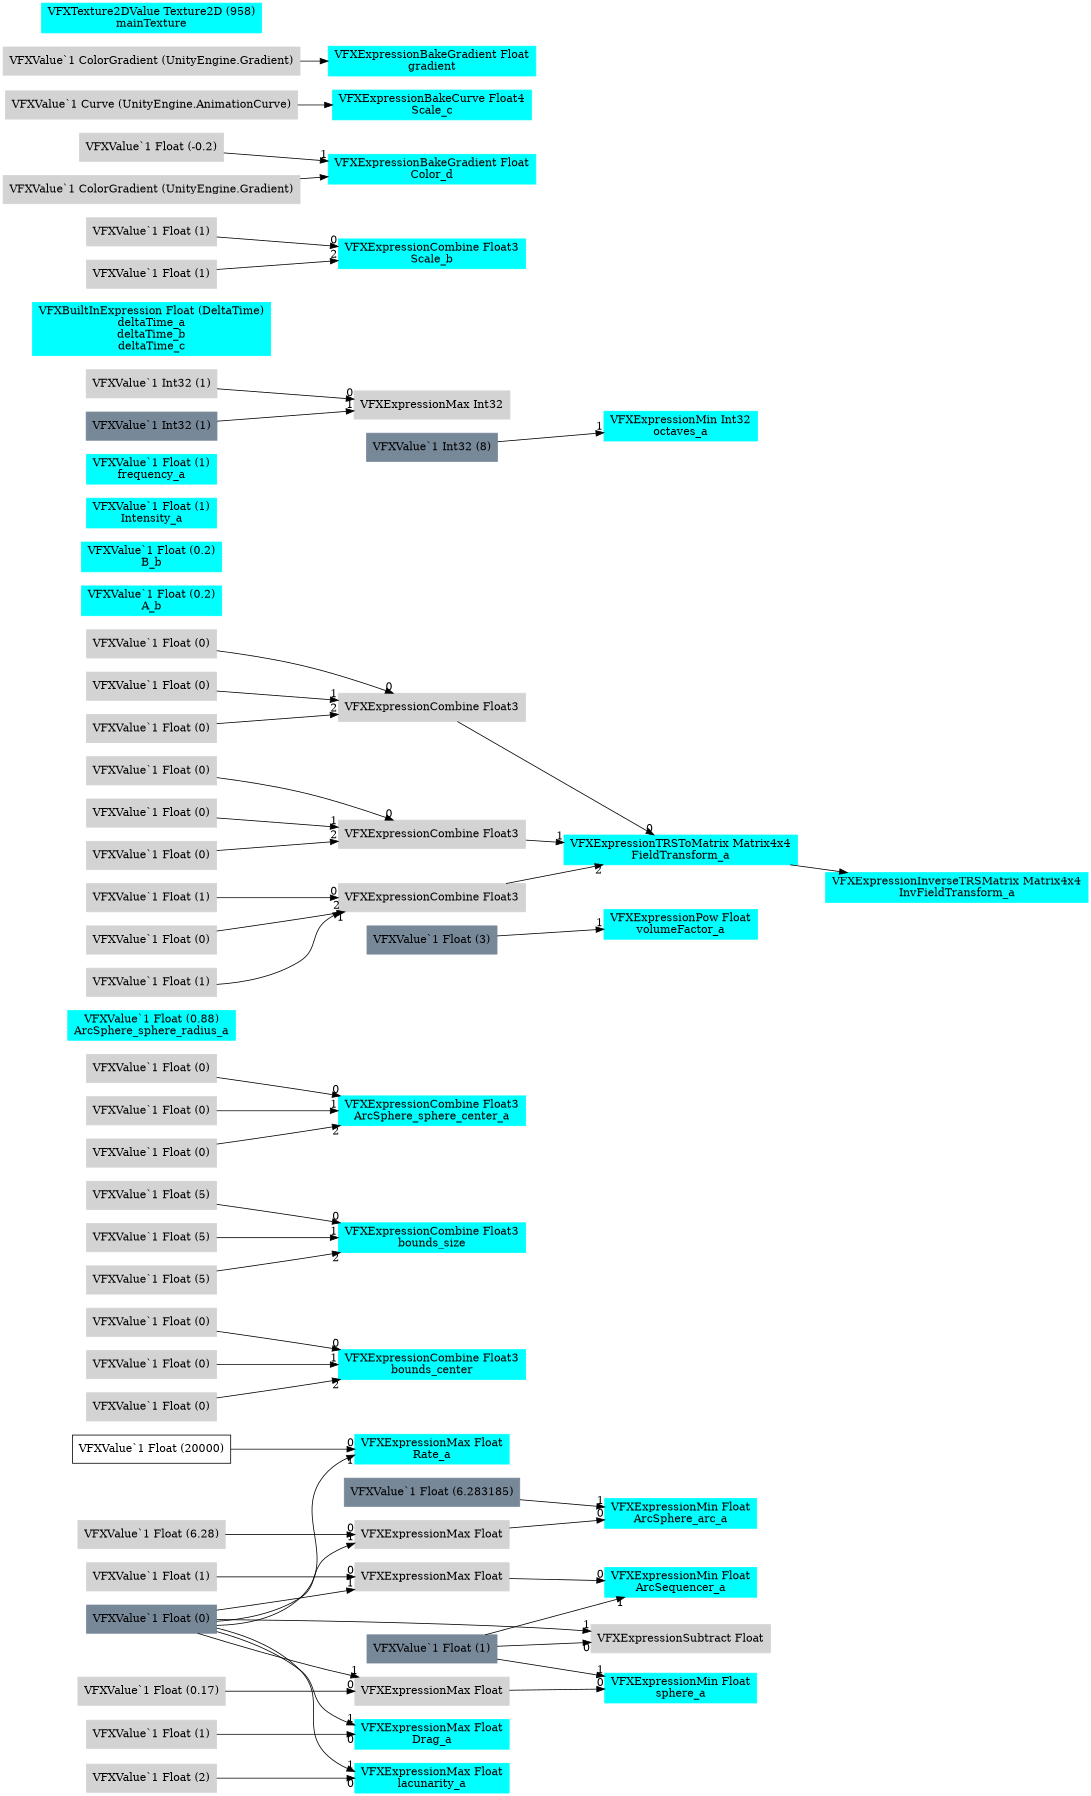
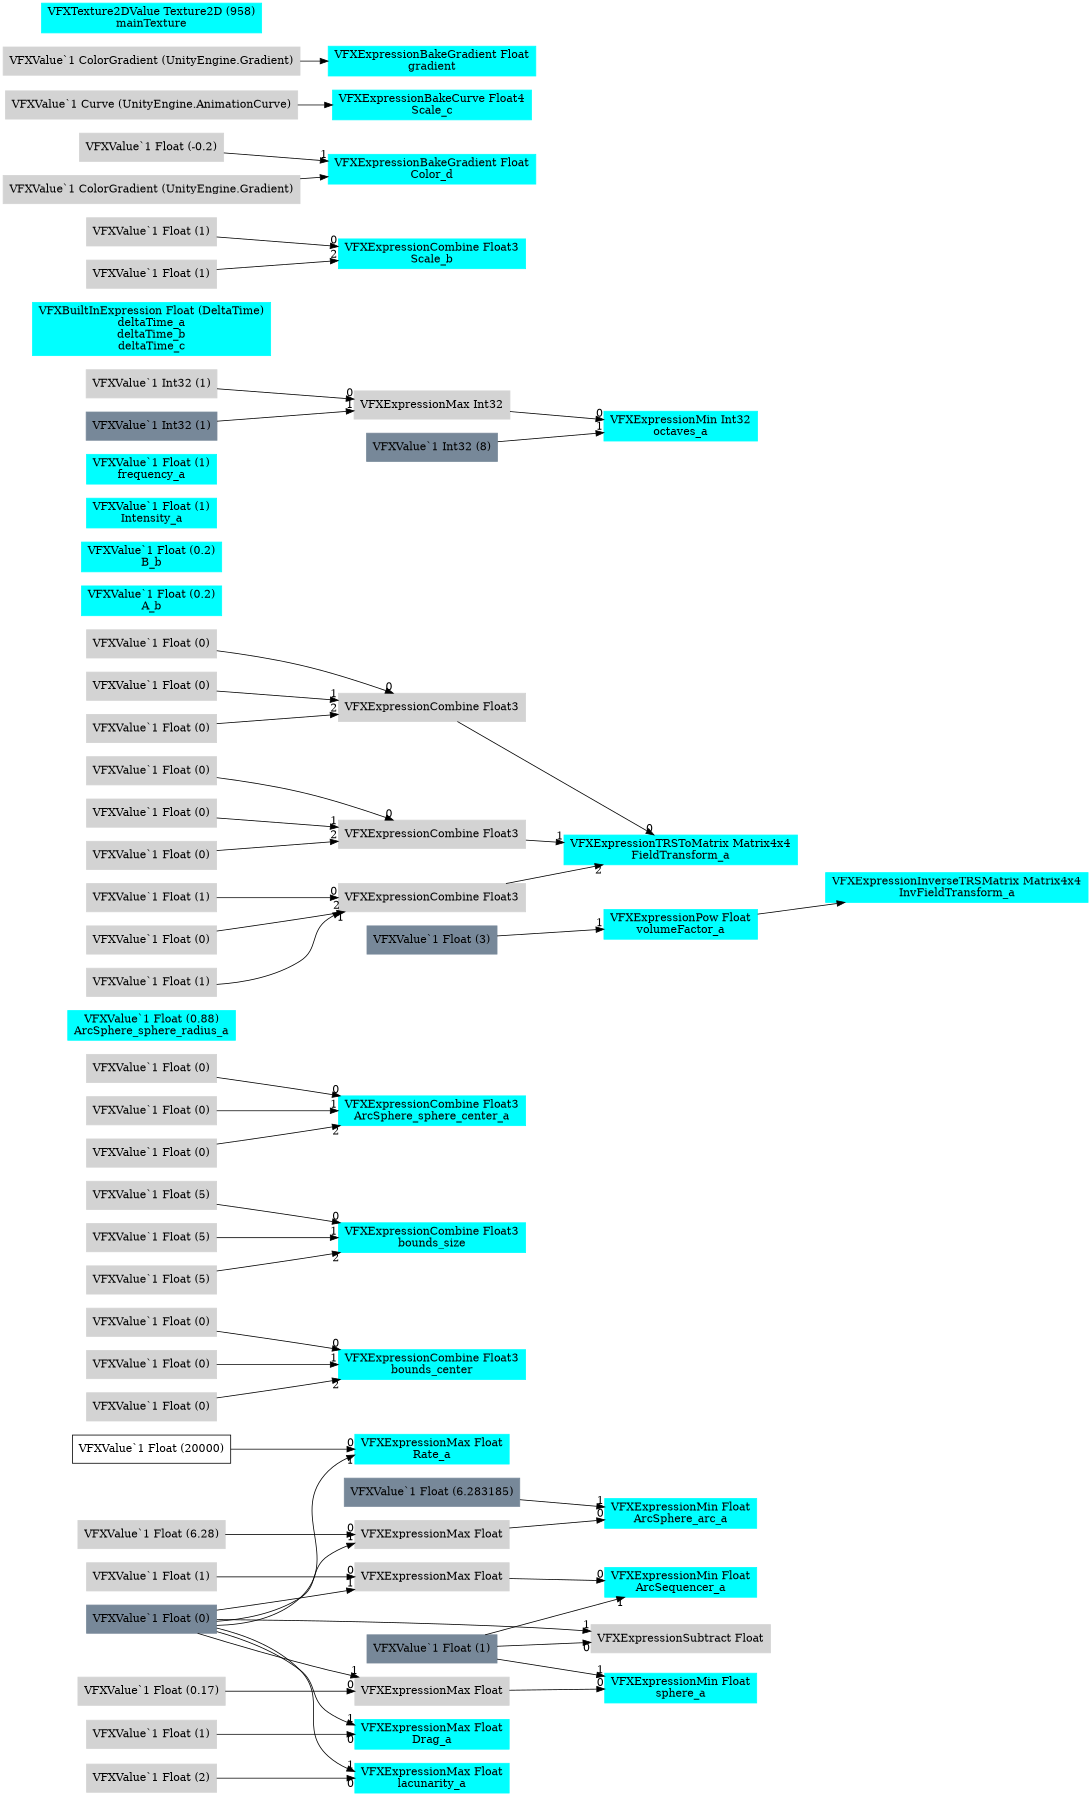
edge "VFXExpressionMax Int32" -> "VFXExpressionMin Int32 octaves_a": added
edge "VFXExpressionTRSToMatrix Matrix4x4 FieldTransform_a" -> "VFXExpressionInverseTRSMatrix Matrix4x4 InvFieldTransform_a": now "VFXExpressionPow Float volumeFactor_a" -> "VFXExpressionInverseTRSMatrix Matrix4x4 InvFieldTransform_a"
